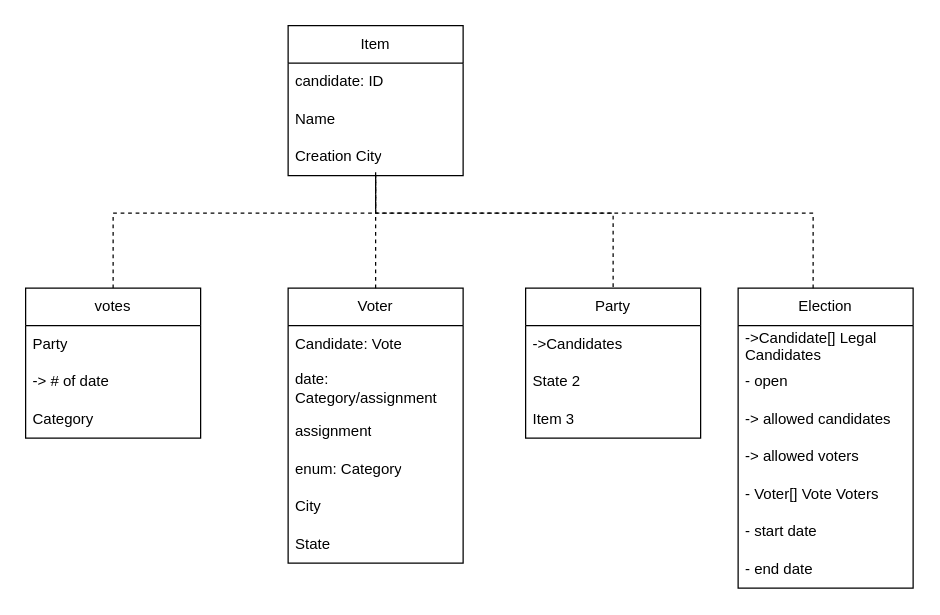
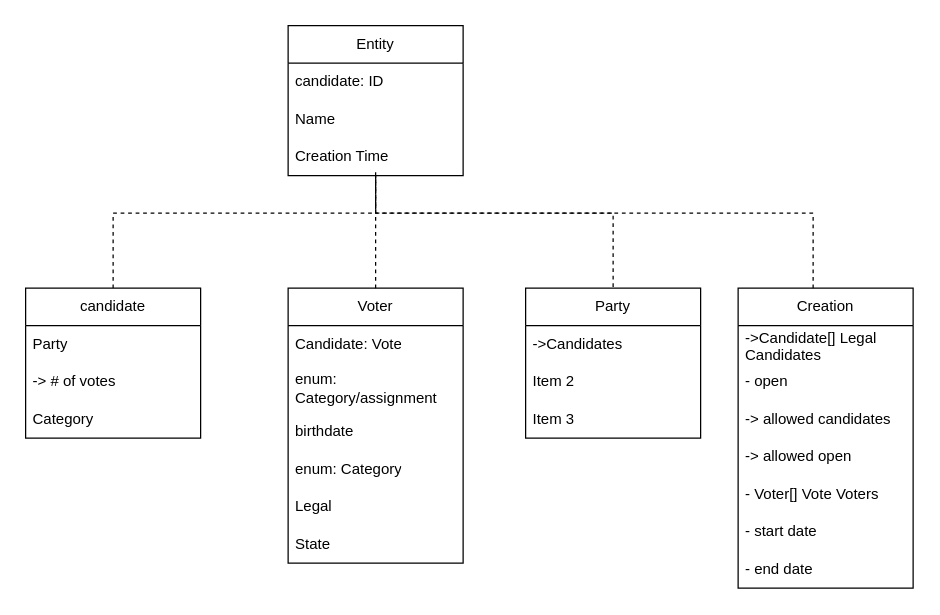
node "Item": label "Item" -> "Entity"
node "Creation City": label "Creation City" -> "Creation Time"
node "votes": label "votes" -> "candidate"
node "Election": label "Election" -> "Creation"
node "-> # of date": label "-> # of date" -> "-> # of votes"
node "State 2": label "State 2" -> "Item 2"
node "date: Category/assignment": label "date: Category/assignment" -> "enum: Category/assignment"
node "assignment": label "assignment" -> "birthdate"
node "-> allowed voters": label "-> allowed voters" -> "-> allowed open"
node "City": label "City" -> "Legal"
